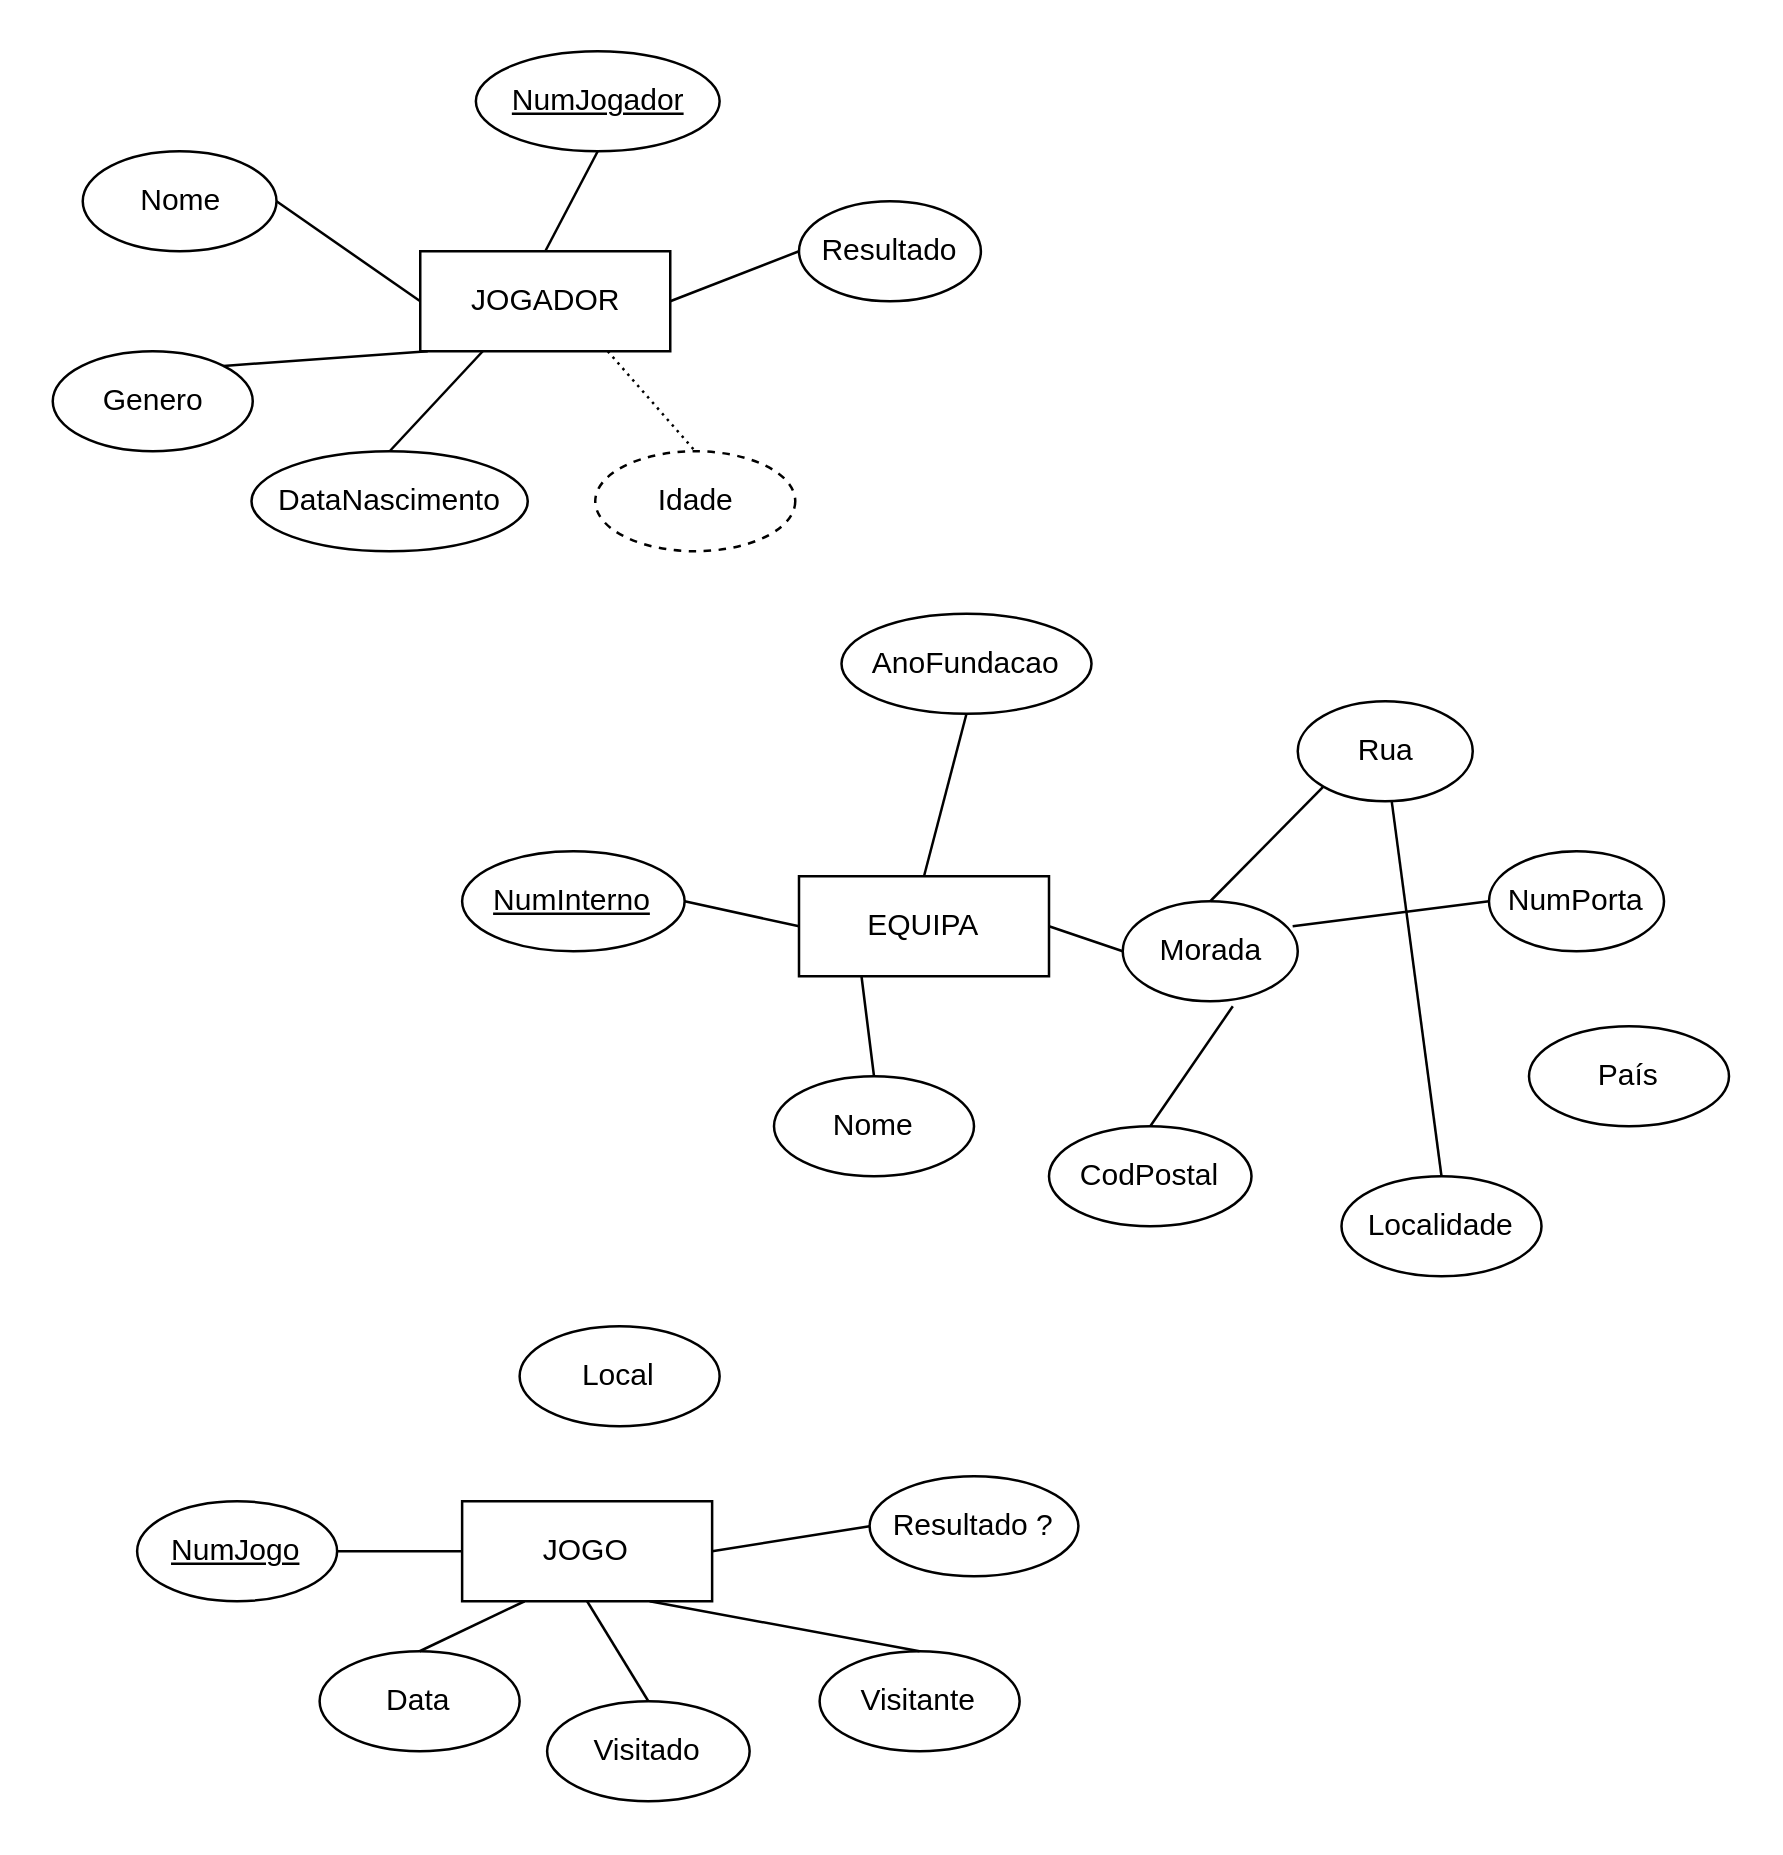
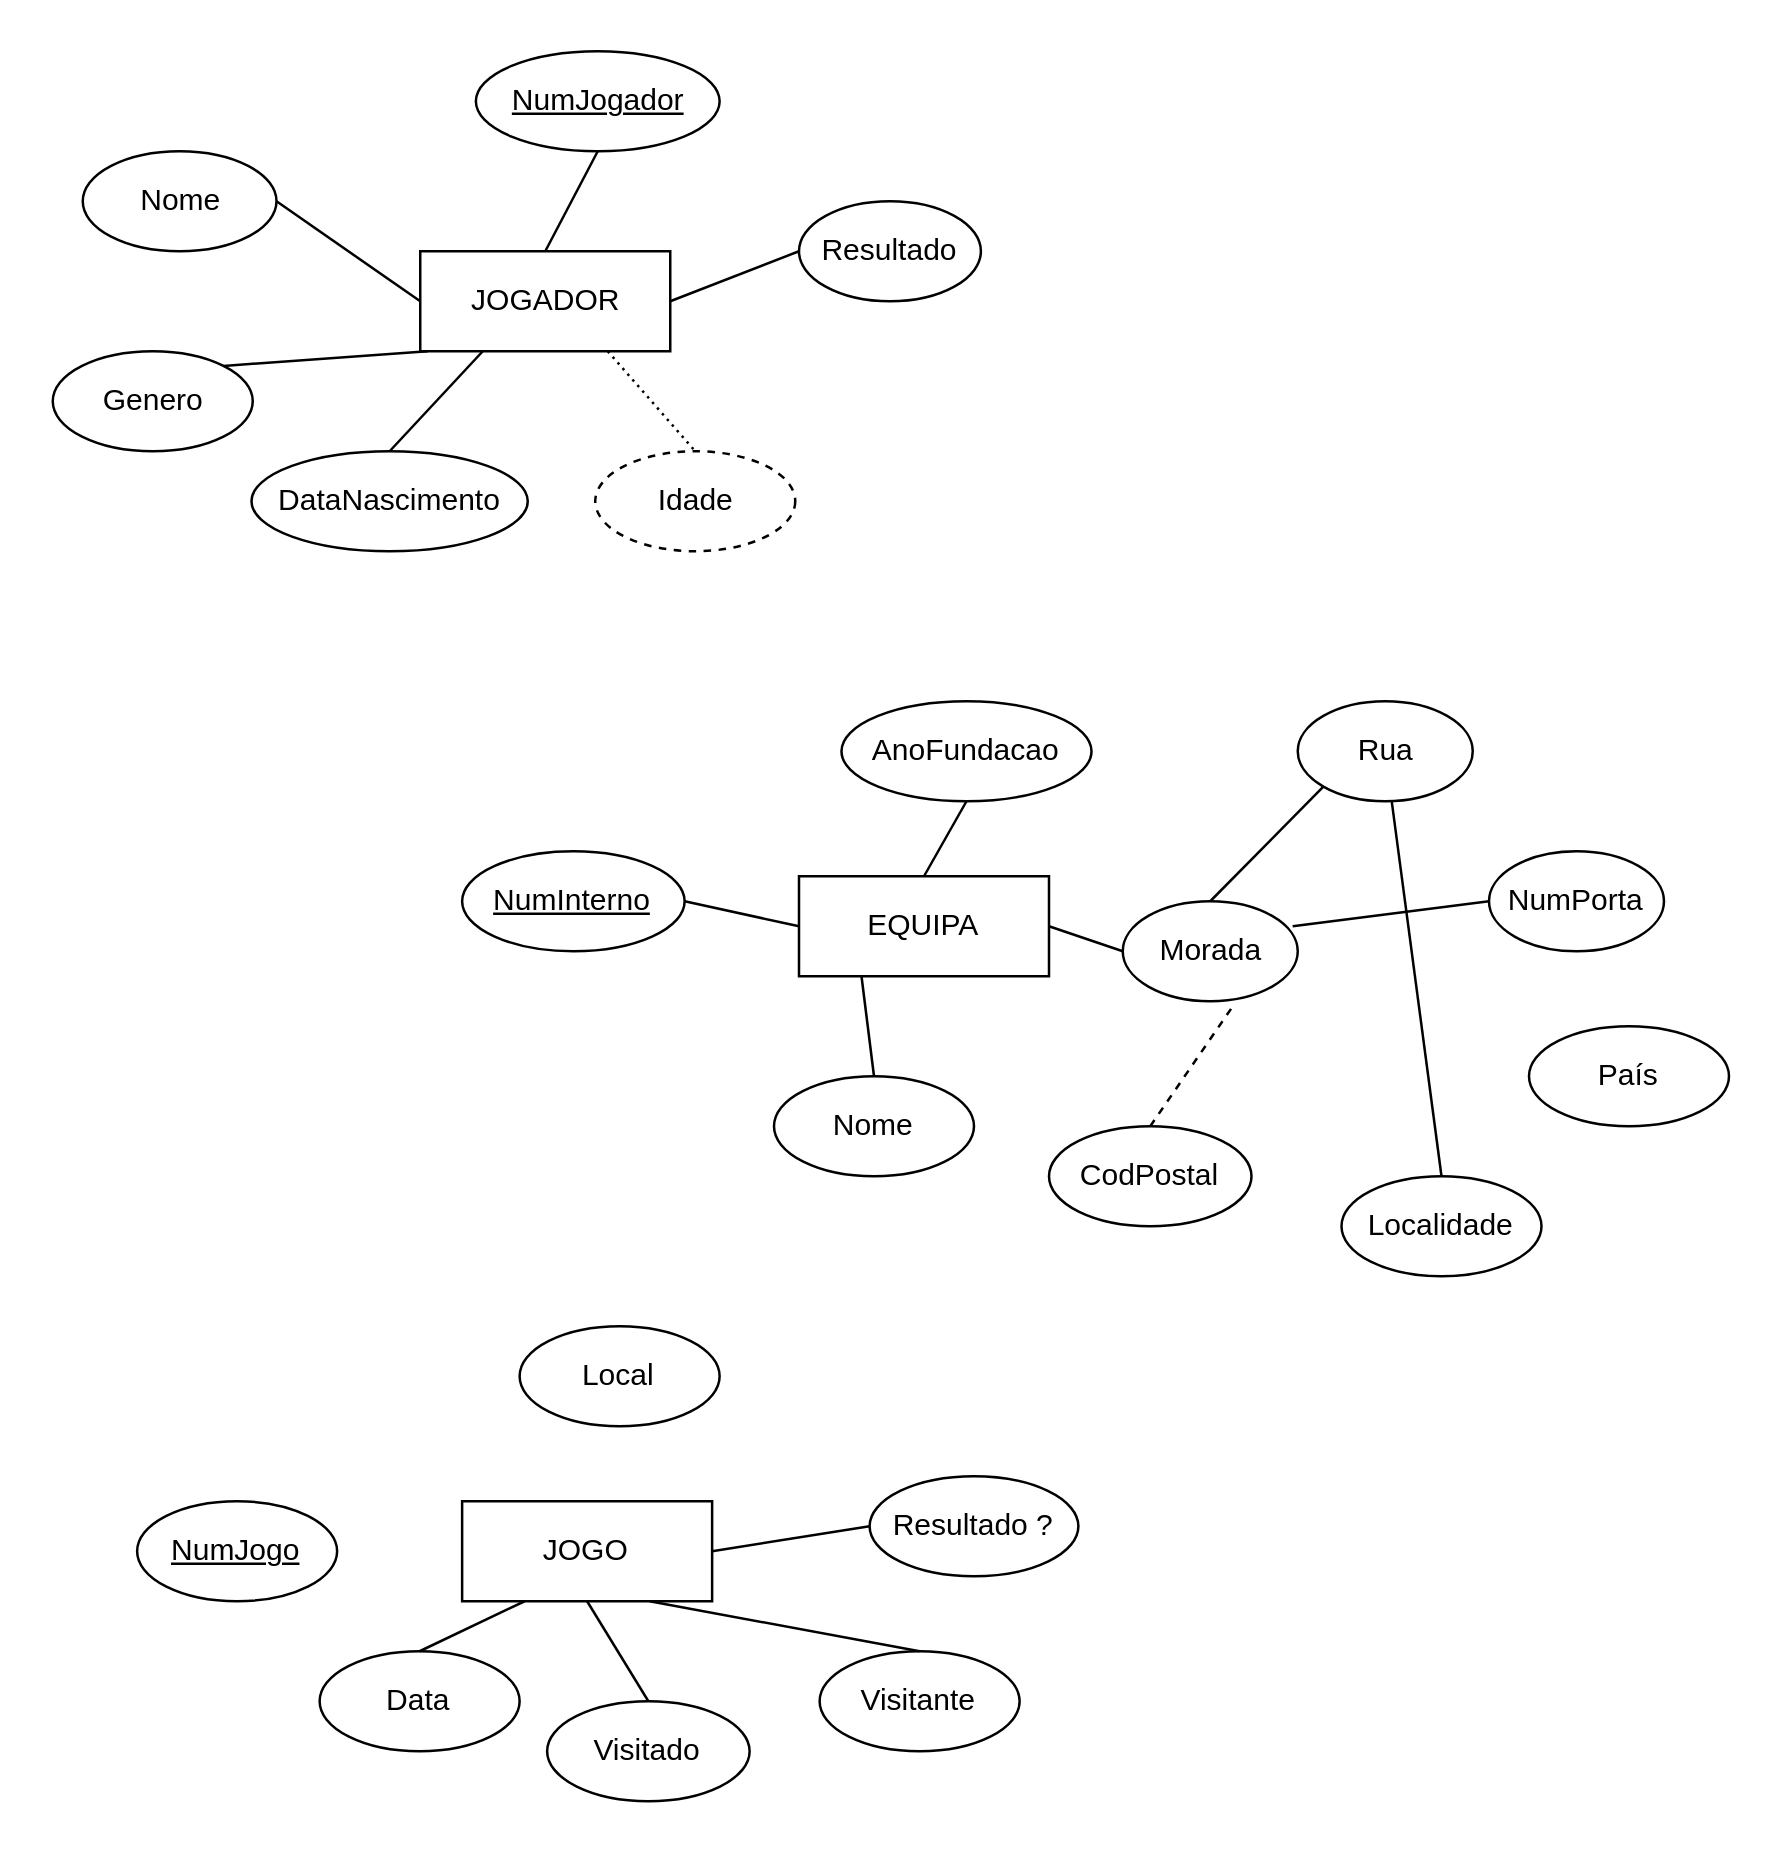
node "AnoFundacao": moved (966, 664) -> (966, 751)
edge "Morada" -- "CodPostal": style solid -> dashed
edge "NumJogo" -- "JOGO": removed
